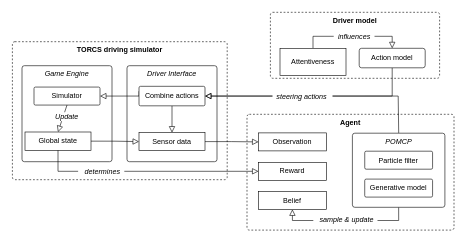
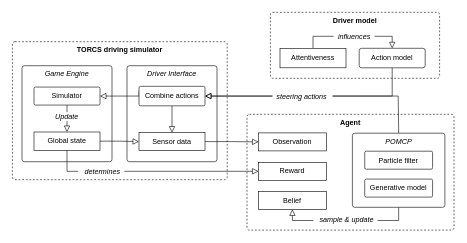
node "Attentiveness": size 66x27 -> 66x20
node "Global state": moved (58, 141) -> (67, 141)
